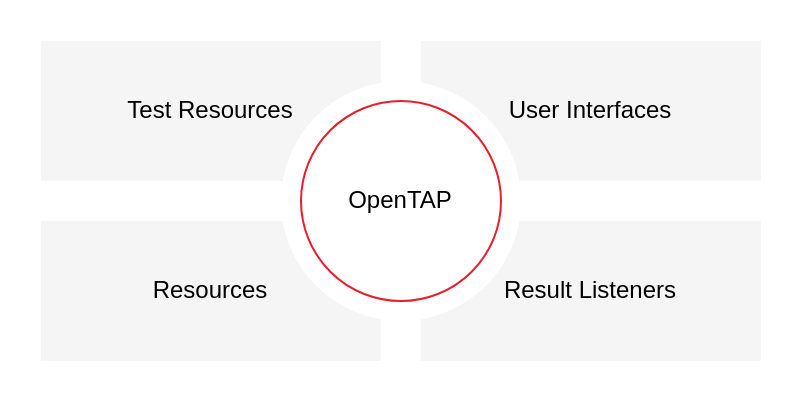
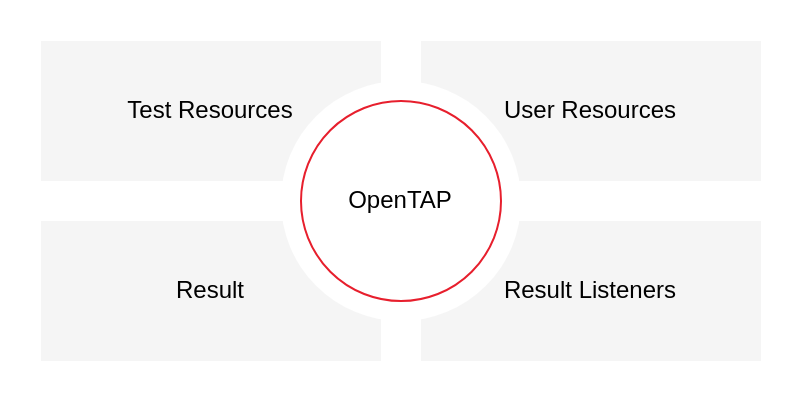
node "User Interfaces": label "User Interfaces" -> "User Resources"
node "Resources": label "Resources" -> "Result"
